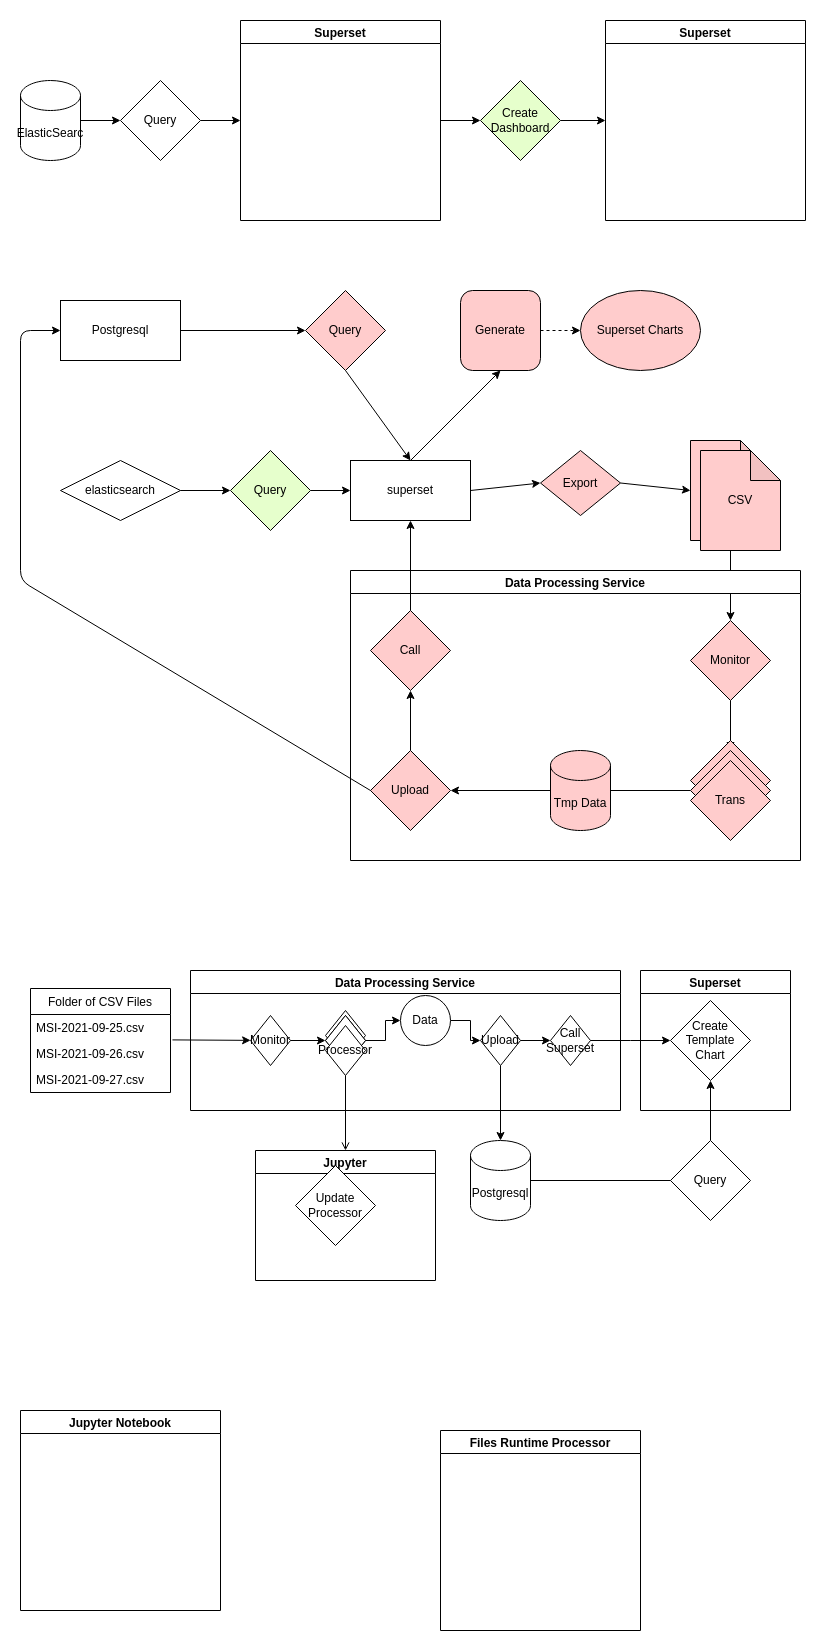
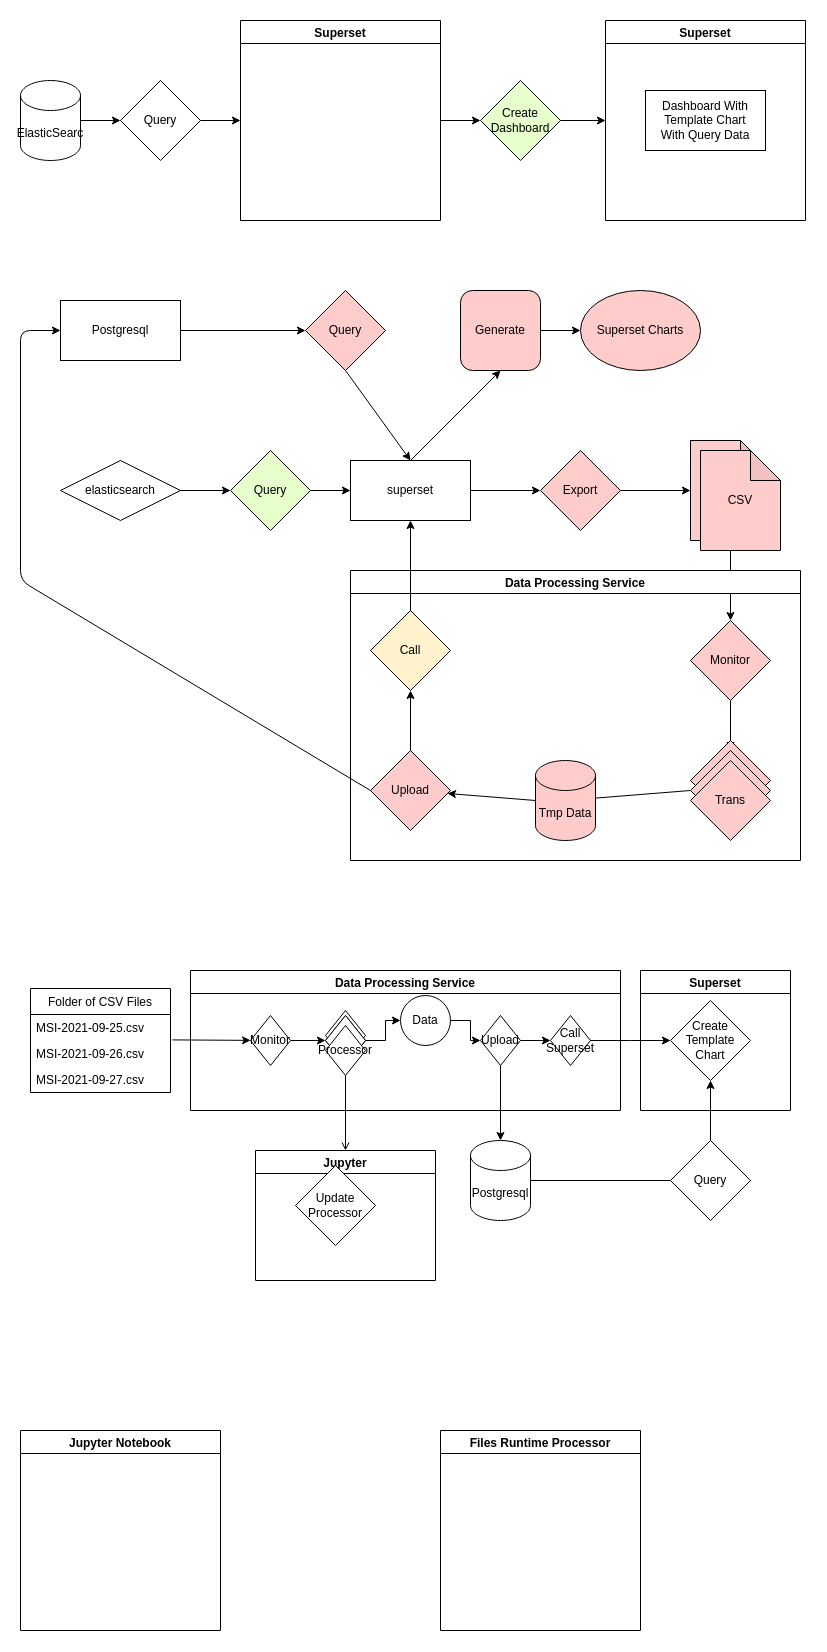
node "Dashboard With Template Chart With Query Data": added
edge "Generate" -> "Superset Charts": style dashed -> solid
node "Export": size 80x65 -> 80x80
node "Call": fillcolor #ffcccc -> #fff2cc
node "Tmp Data": moved (581, 791) -> (566, 801)
node "Jupyter Notebook": moved (121, 1511) -> (121, 1531)
